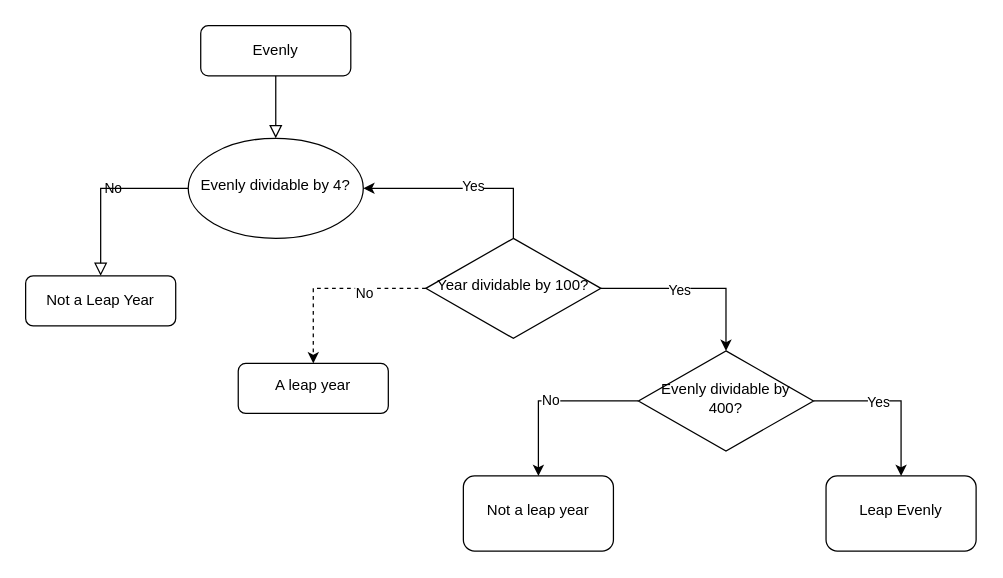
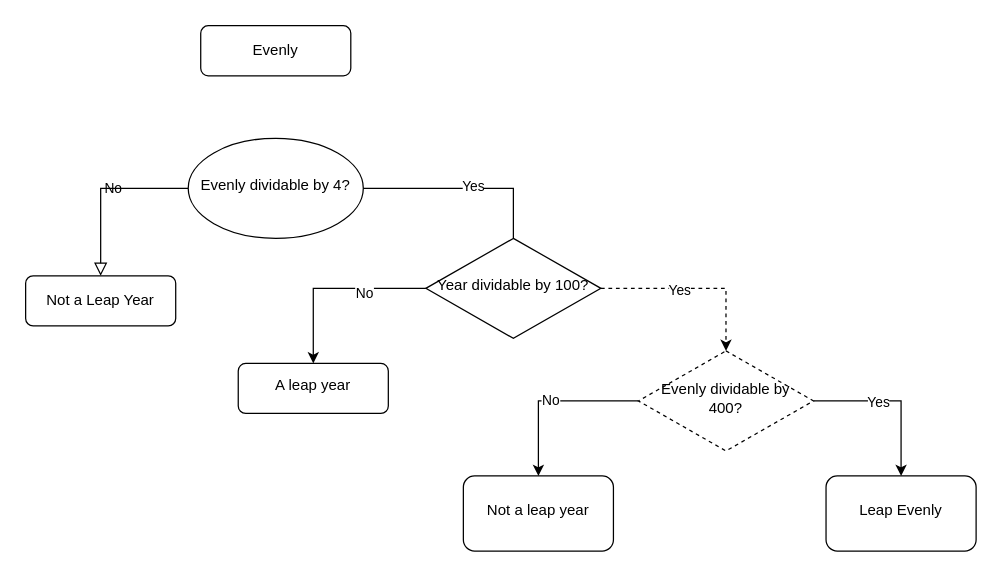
edge "Evenly" -> "Evenly dividable by 4?": removed
edge "Year dividable by 100?" -> "Evenly dividable by 4?": arrowhead classic -> none
edge "Year dividable by 100?" -> "Evenly dividable by 400?": style solid -> dashed
edge "Year dividable by 100?" -> "A leap year": style dashed -> solid
node "Evenly dividable by 400?": style solid -> dashed
